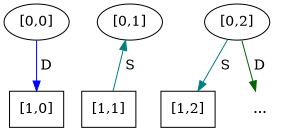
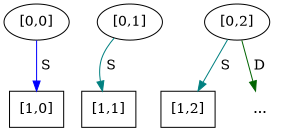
edge "[0,0]" -> "[1,0]": label " D" -> " S"
edge "[1,1]" -> "[0,1]": reversed
